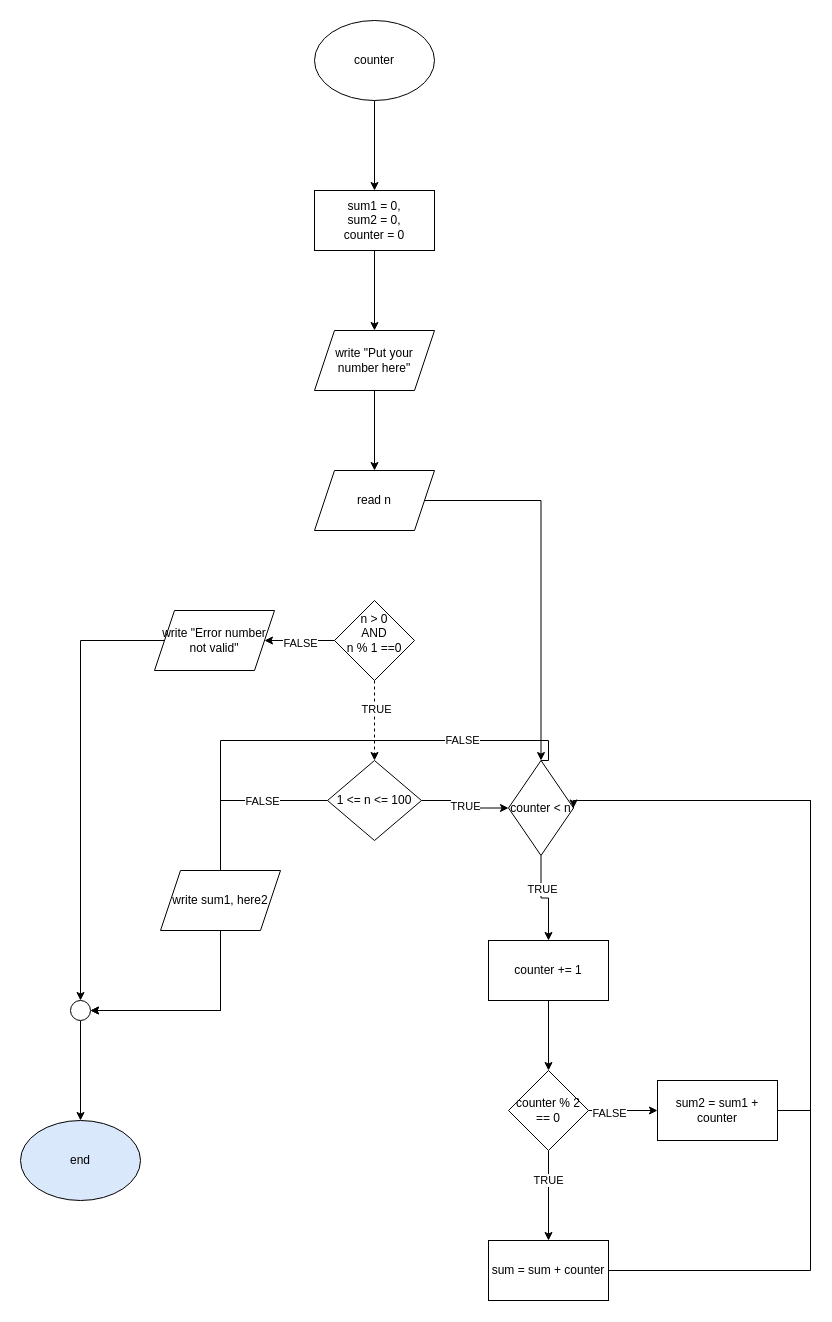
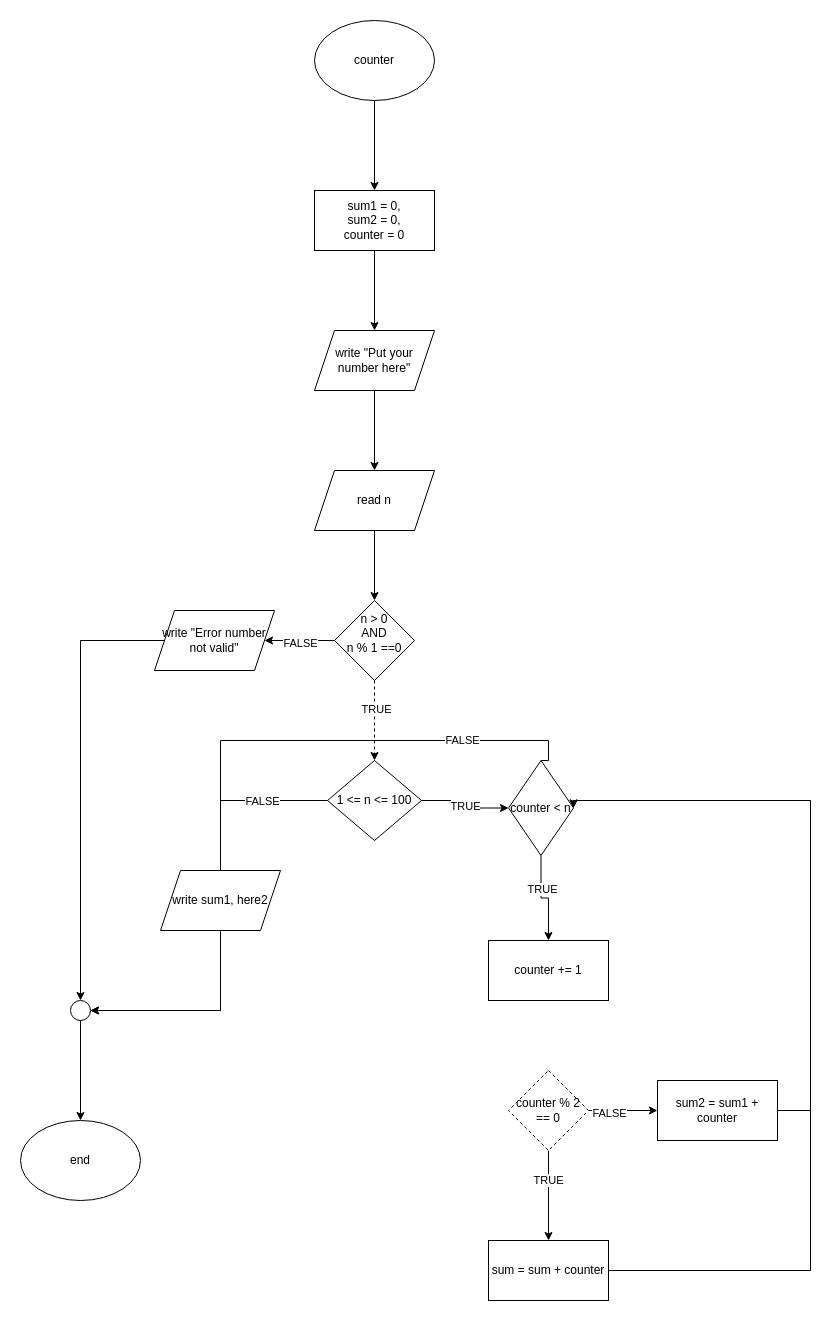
edge "read n" -> "counter < n": now "read n" -> "n > 0 AND n % 1 ==0"
edge "counter < n" -- "sum2 = sum1 + counter": arrowhead none -> classic
edge "counter += 1" -> "counter % 2 == 0": removed
node "counter % 2 == 0": style solid -> dashed
node "end": fillcolor #dae8fc -> #ffffff
